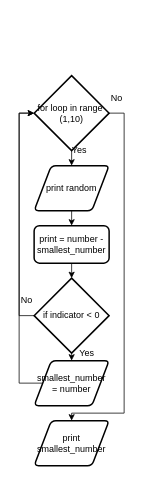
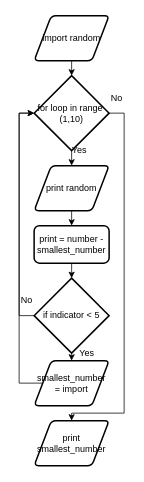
node "import random": added
edge "import random" -> "for loop in range (1,10)": added
node "if indicator < 0": label "if indicator < 0" -> "if indicator < 5"
node "smallest_number = number": label "smallest_number = number" -> "smallest_number = import"
